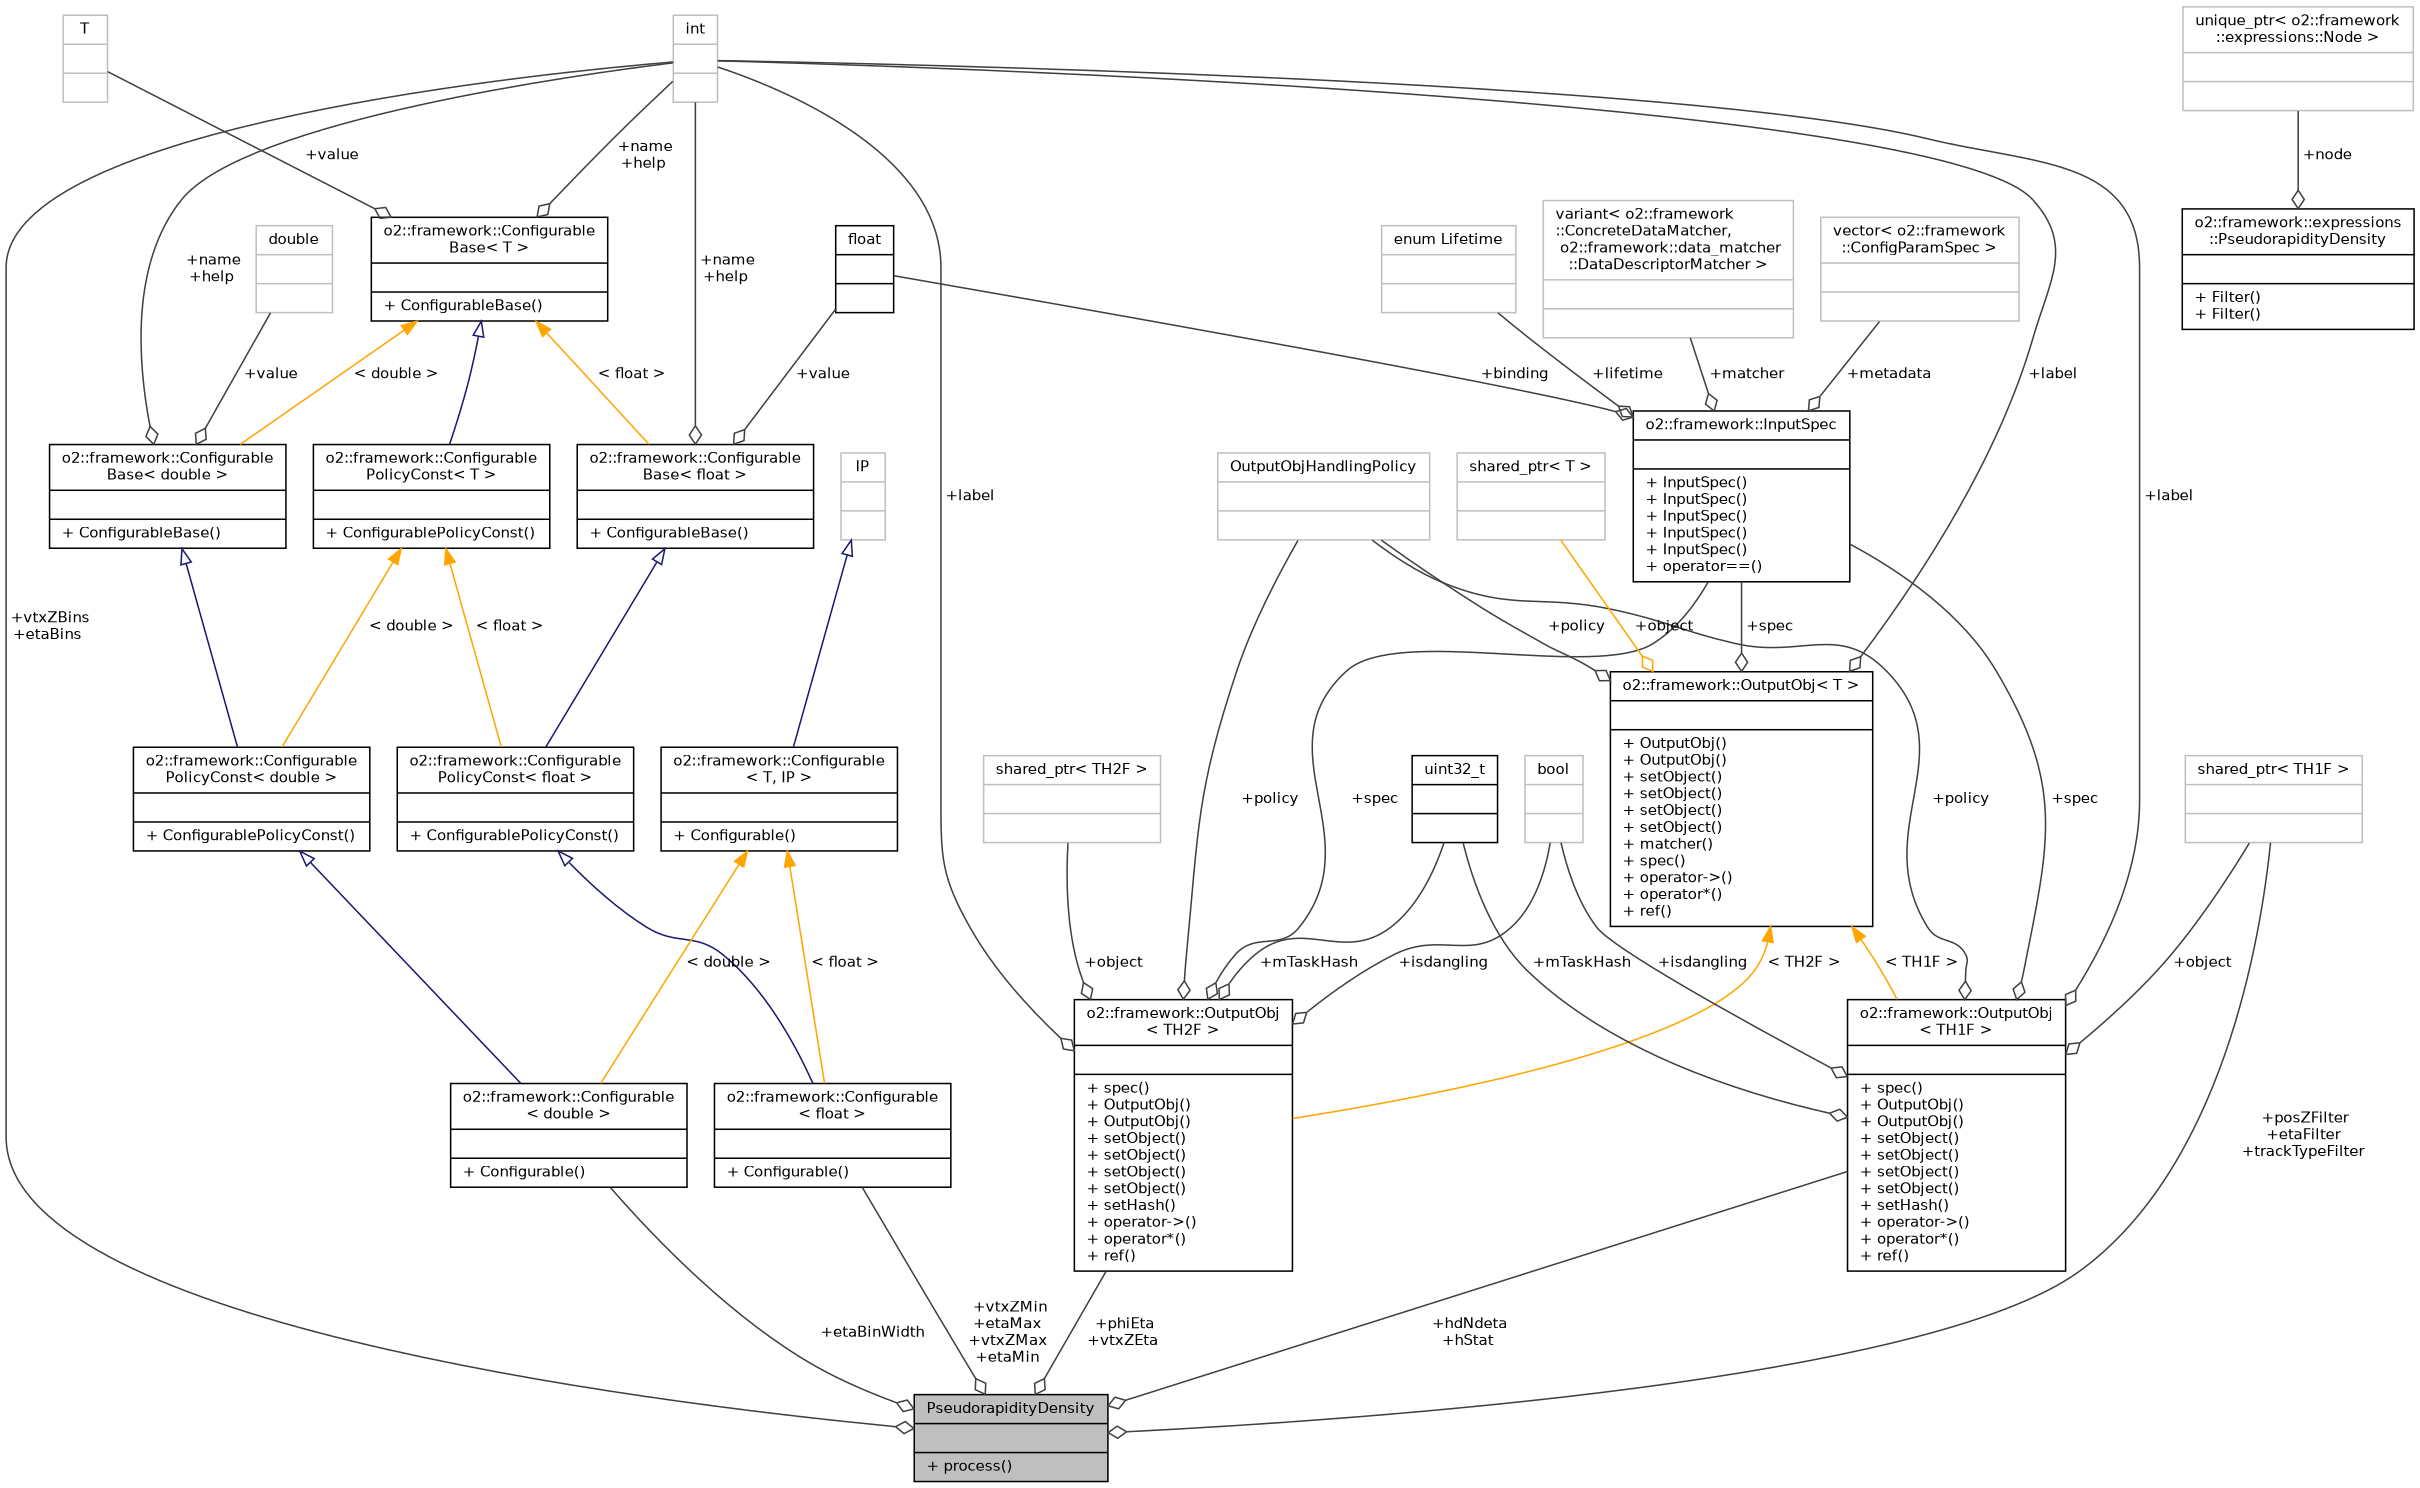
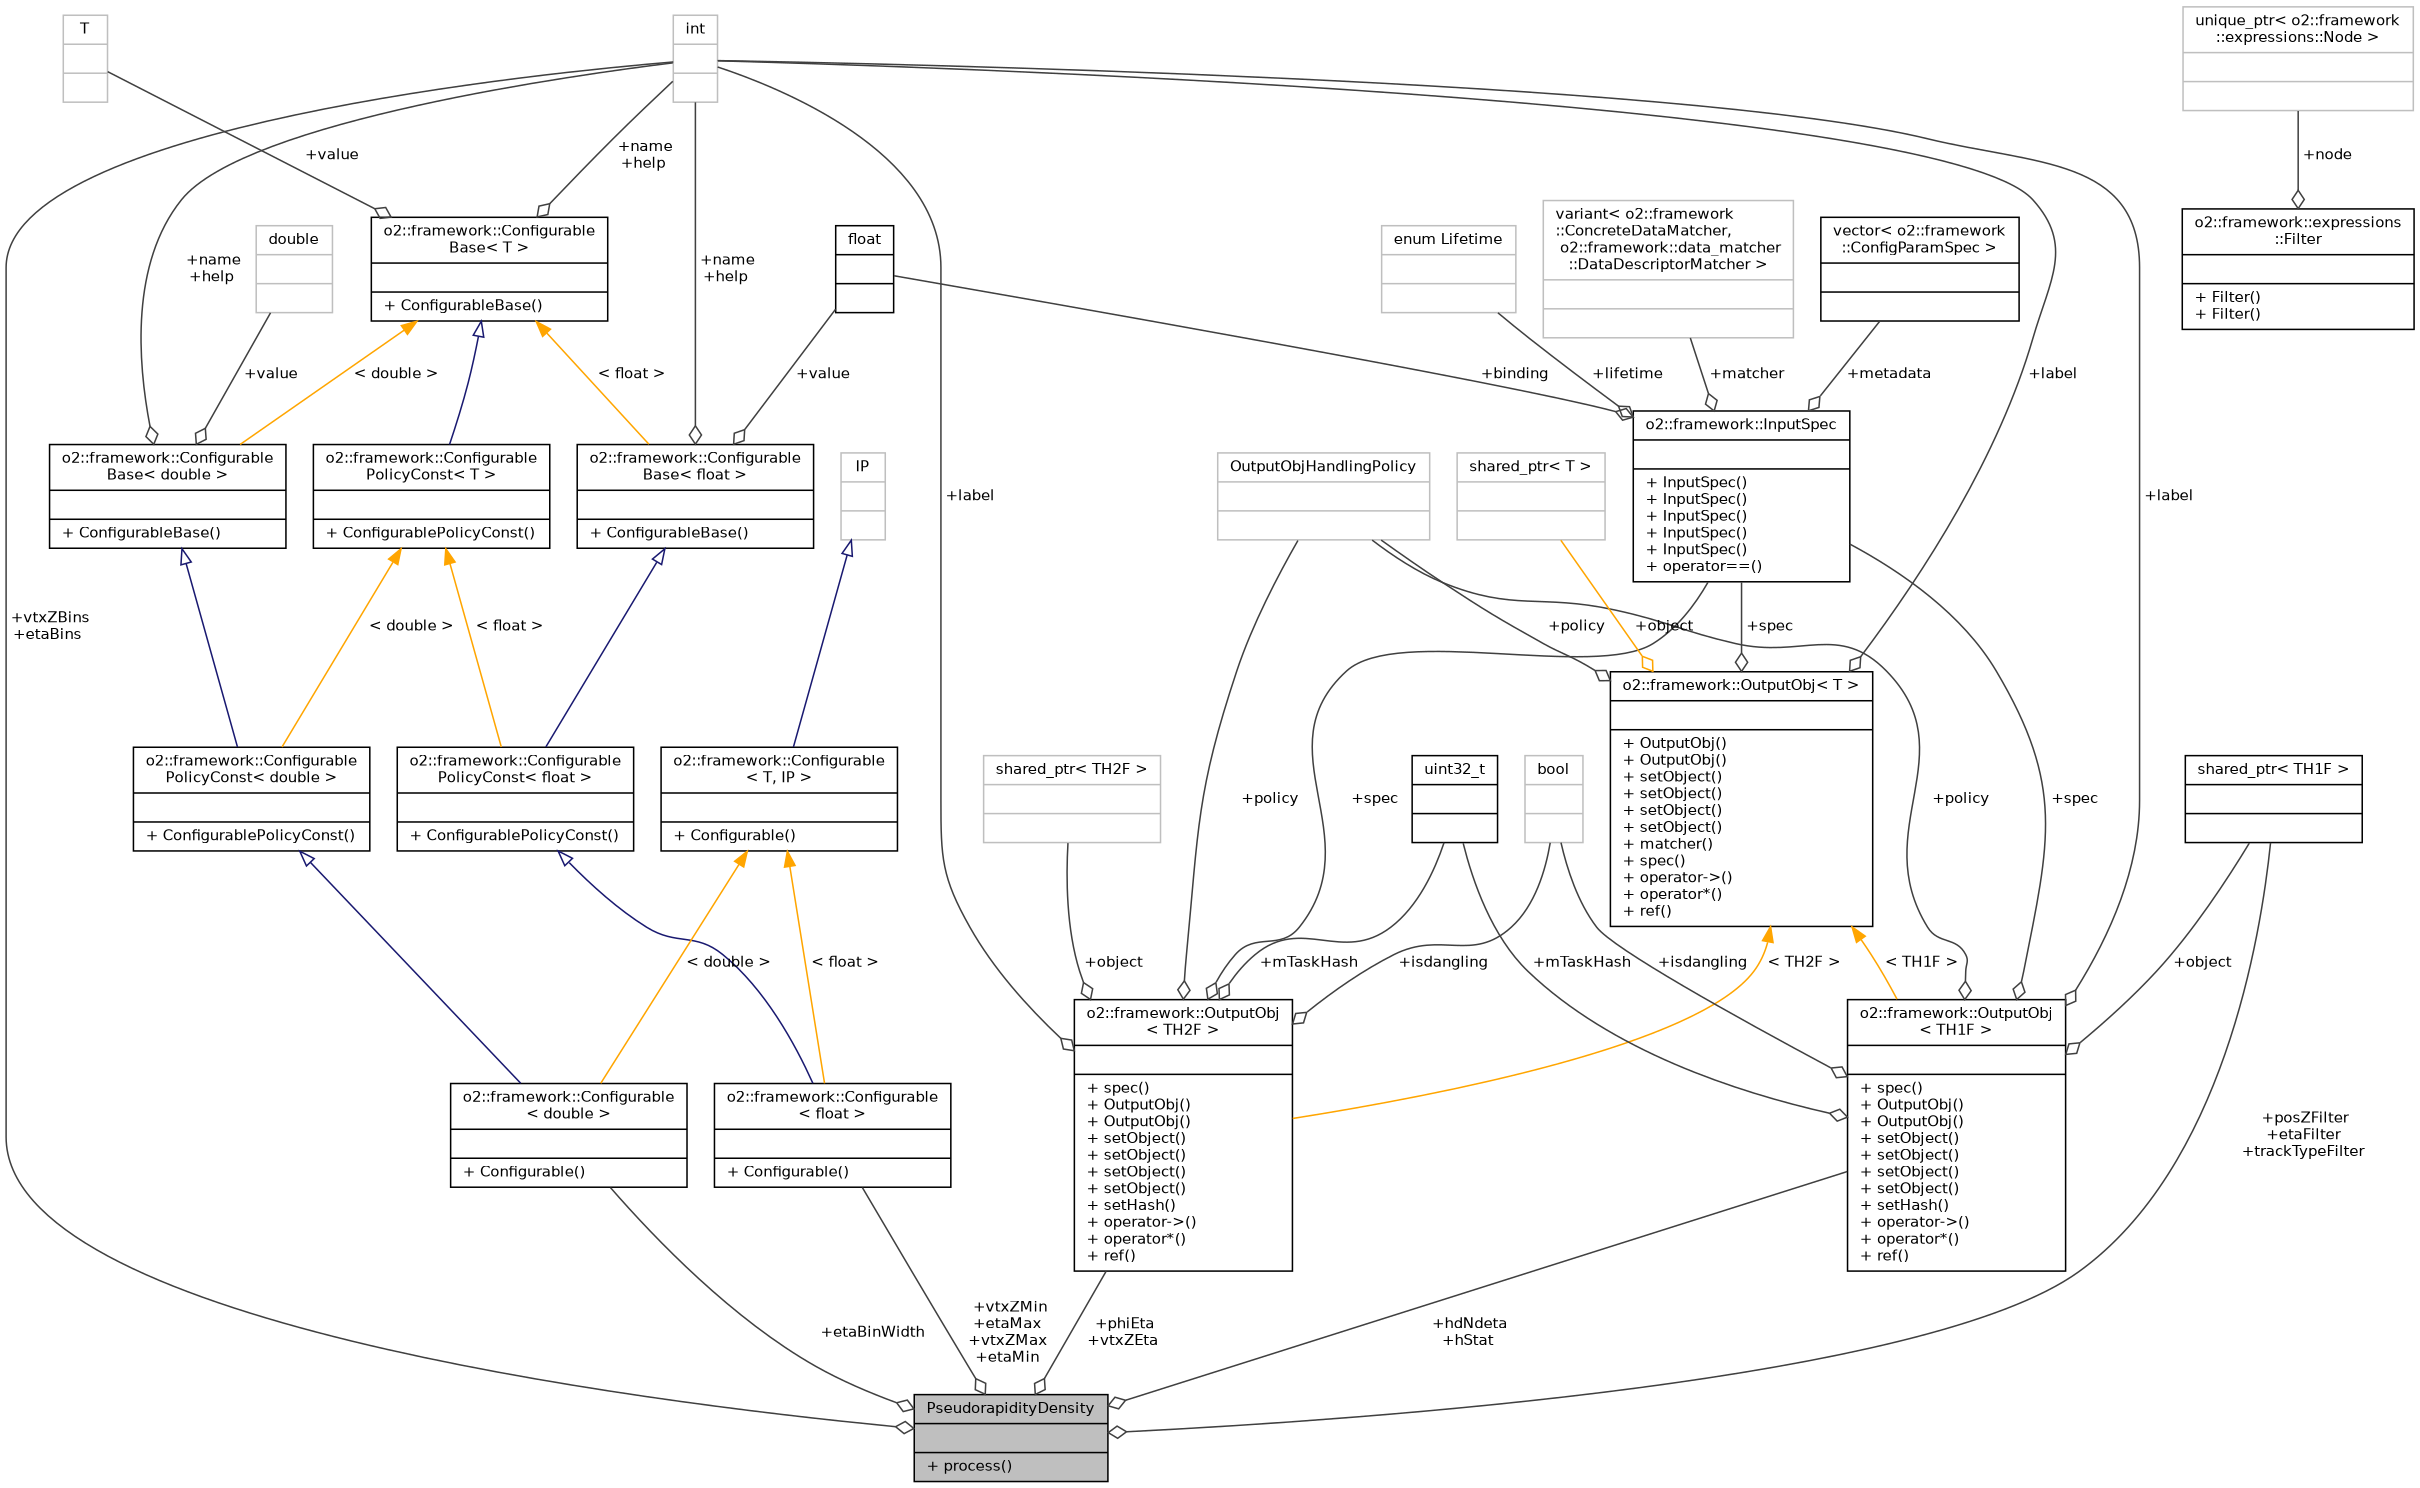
node "o2::framework::expressions": text "::PseudorapidityDensity" -> "::Filter"
node "vector< o2::framework": color grey75 -> black
node "shared_ptr< TH1F >": color grey75 -> black
